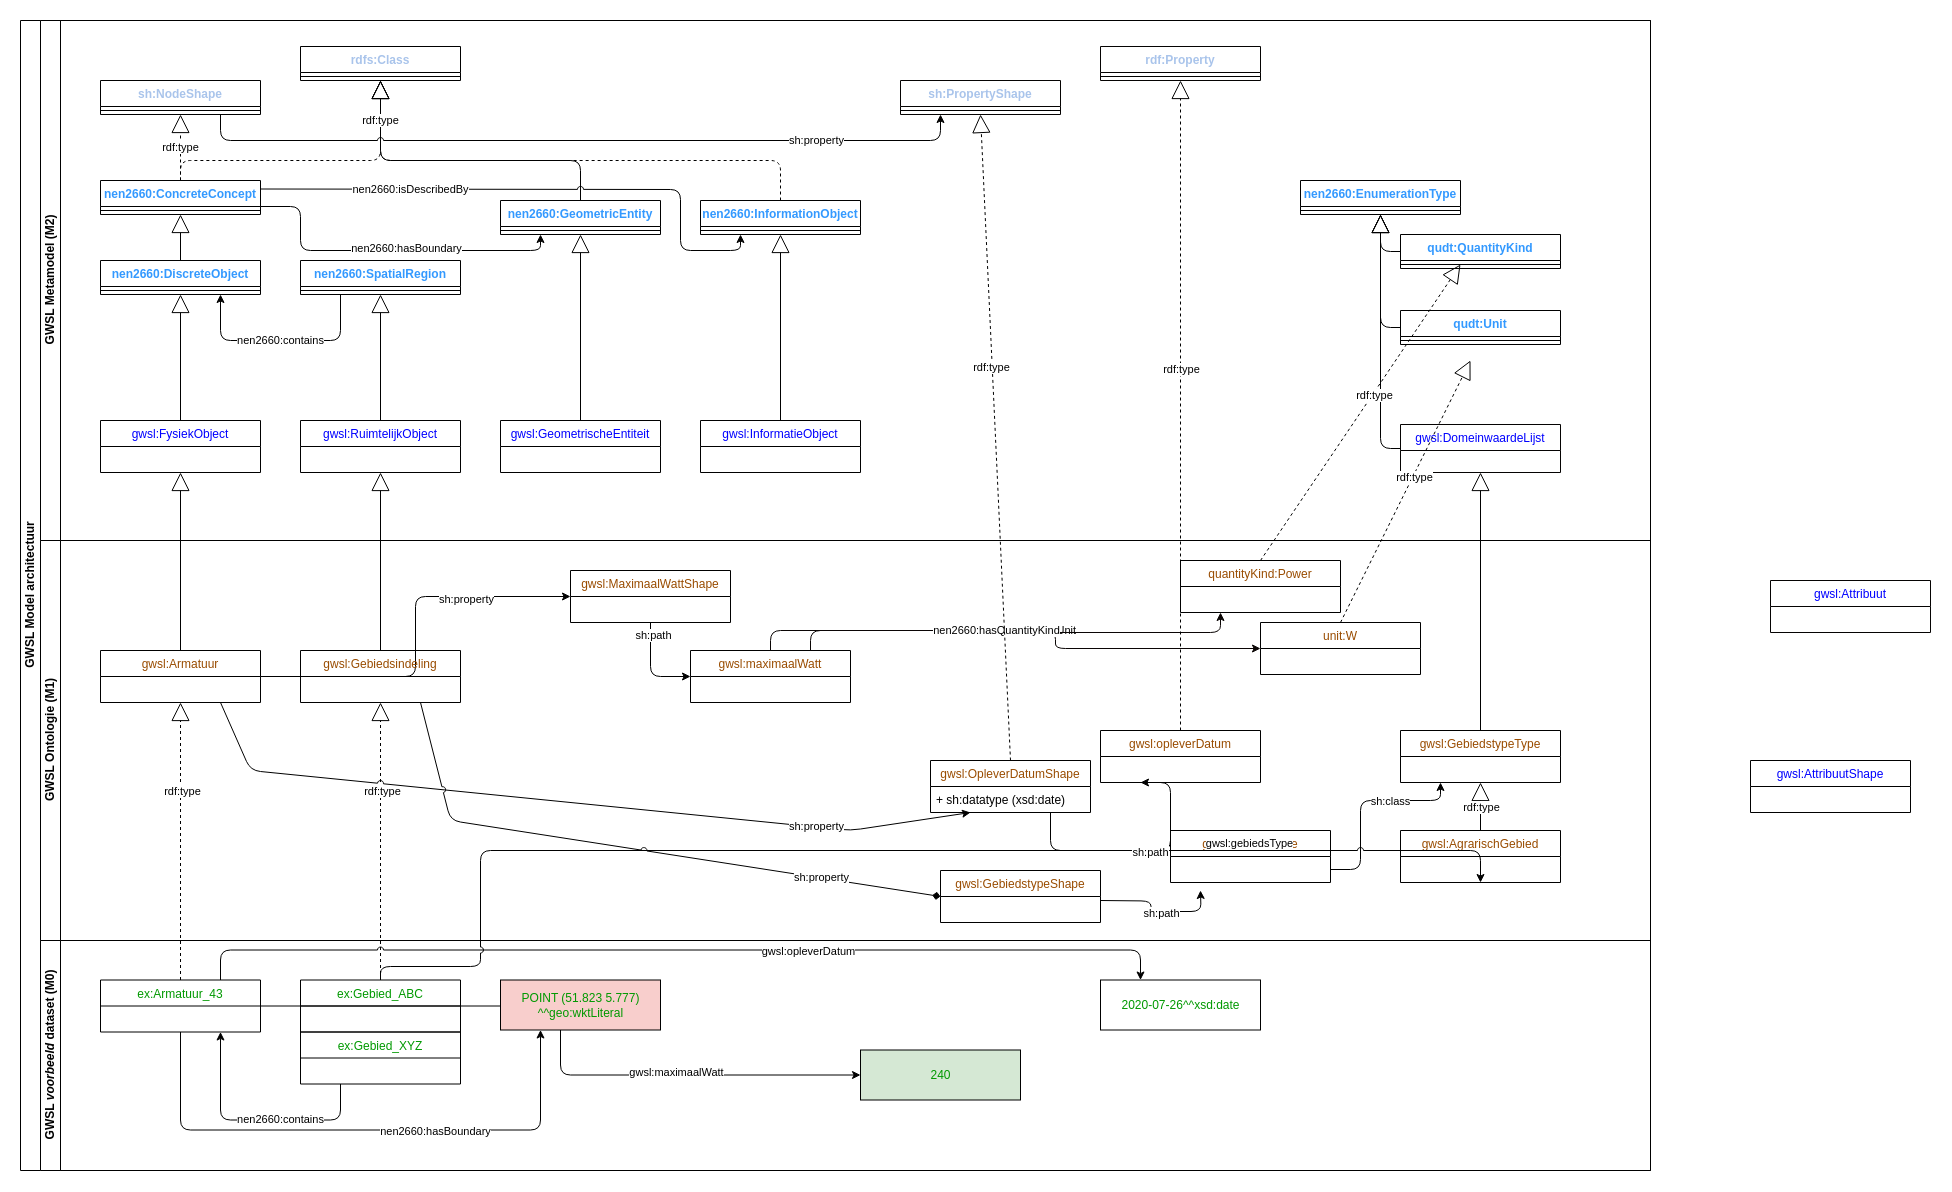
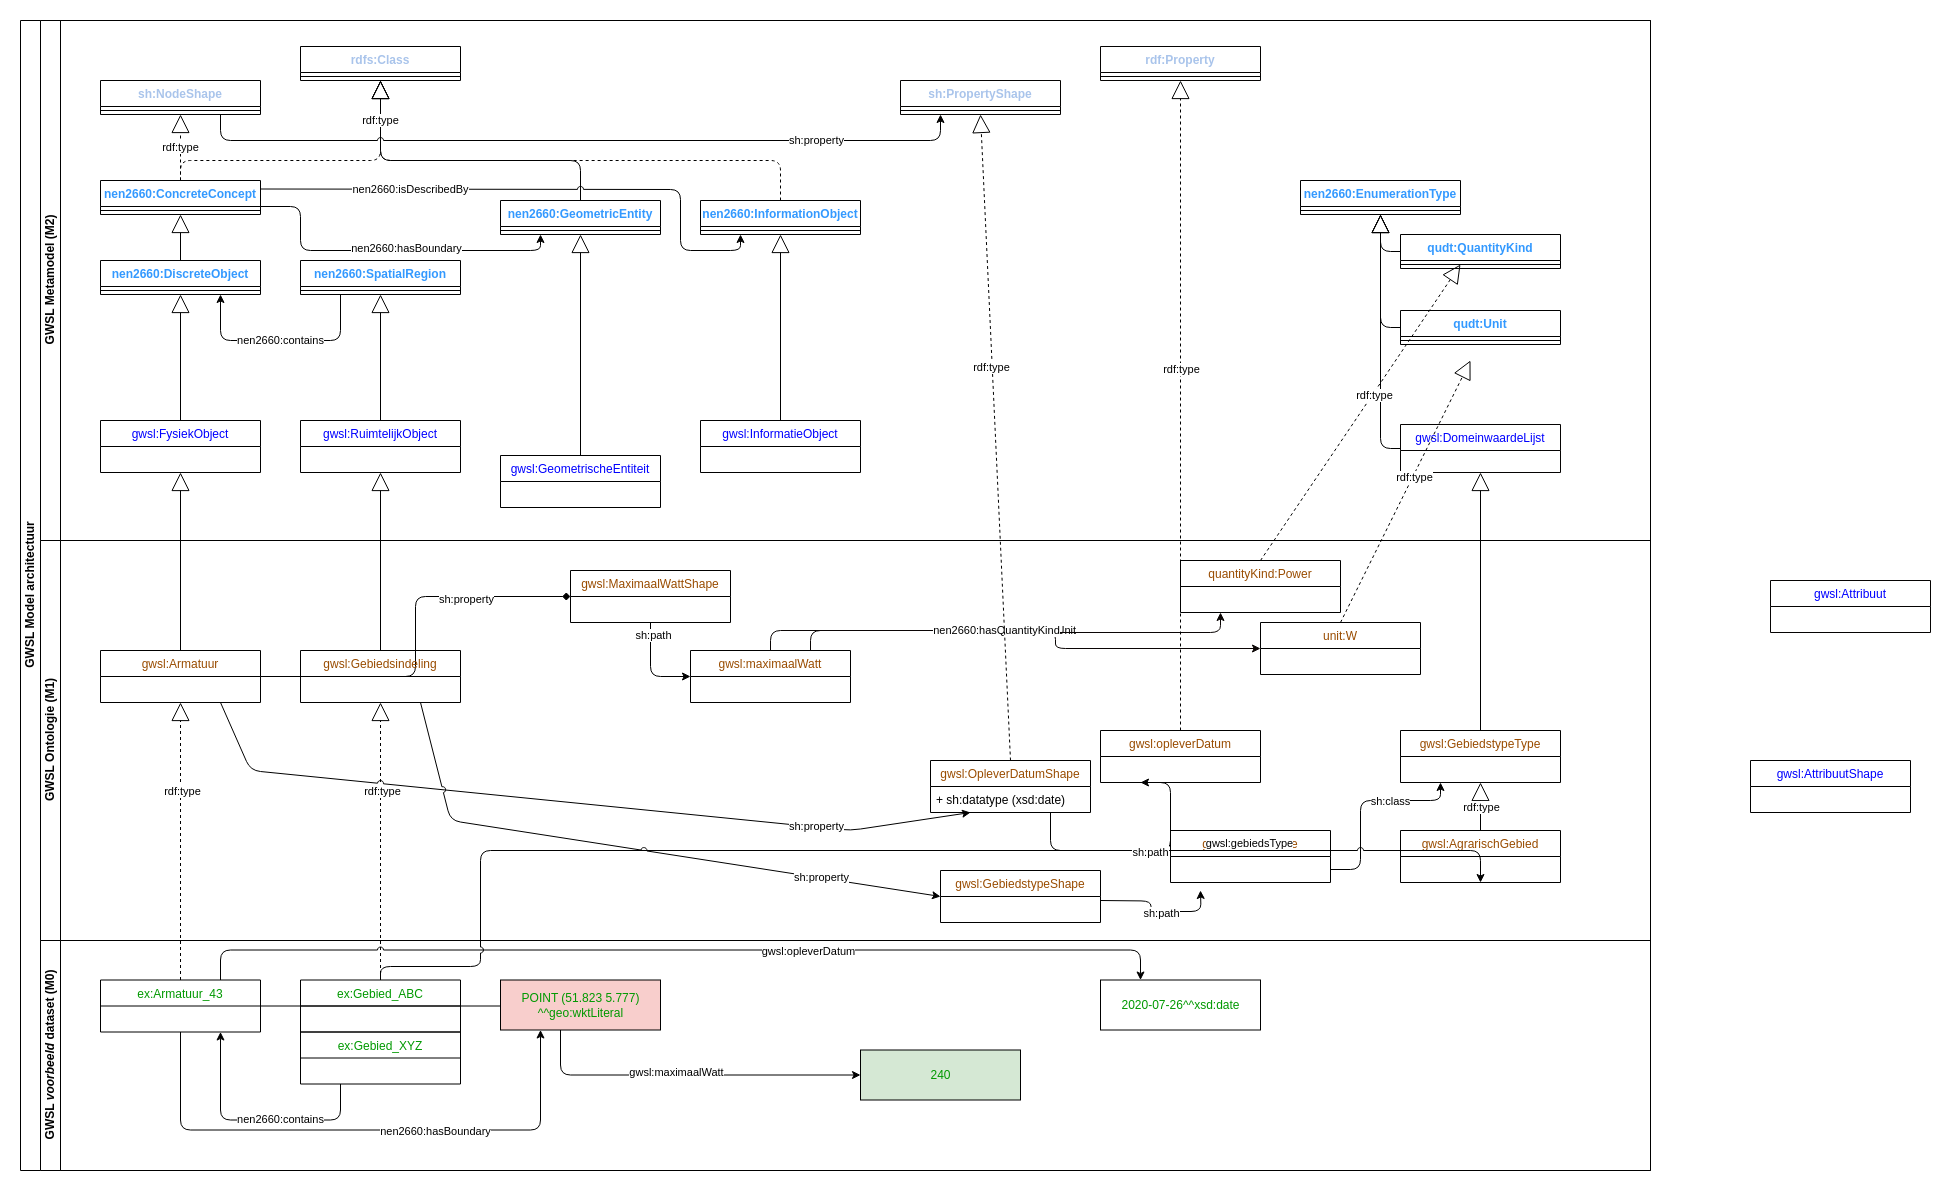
node "gwsl:GeometrischeEntiteit": moved (581, 447) -> (581, 482)
edge "gwsl:Armatuur" -> "gwsl:MaximaalWattShape": arrowhead classic -> diamond
edge "gwsl:Gebiedsindeling" -> "gwsl:GebiedstypeShape": arrowhead diamond -> classic
